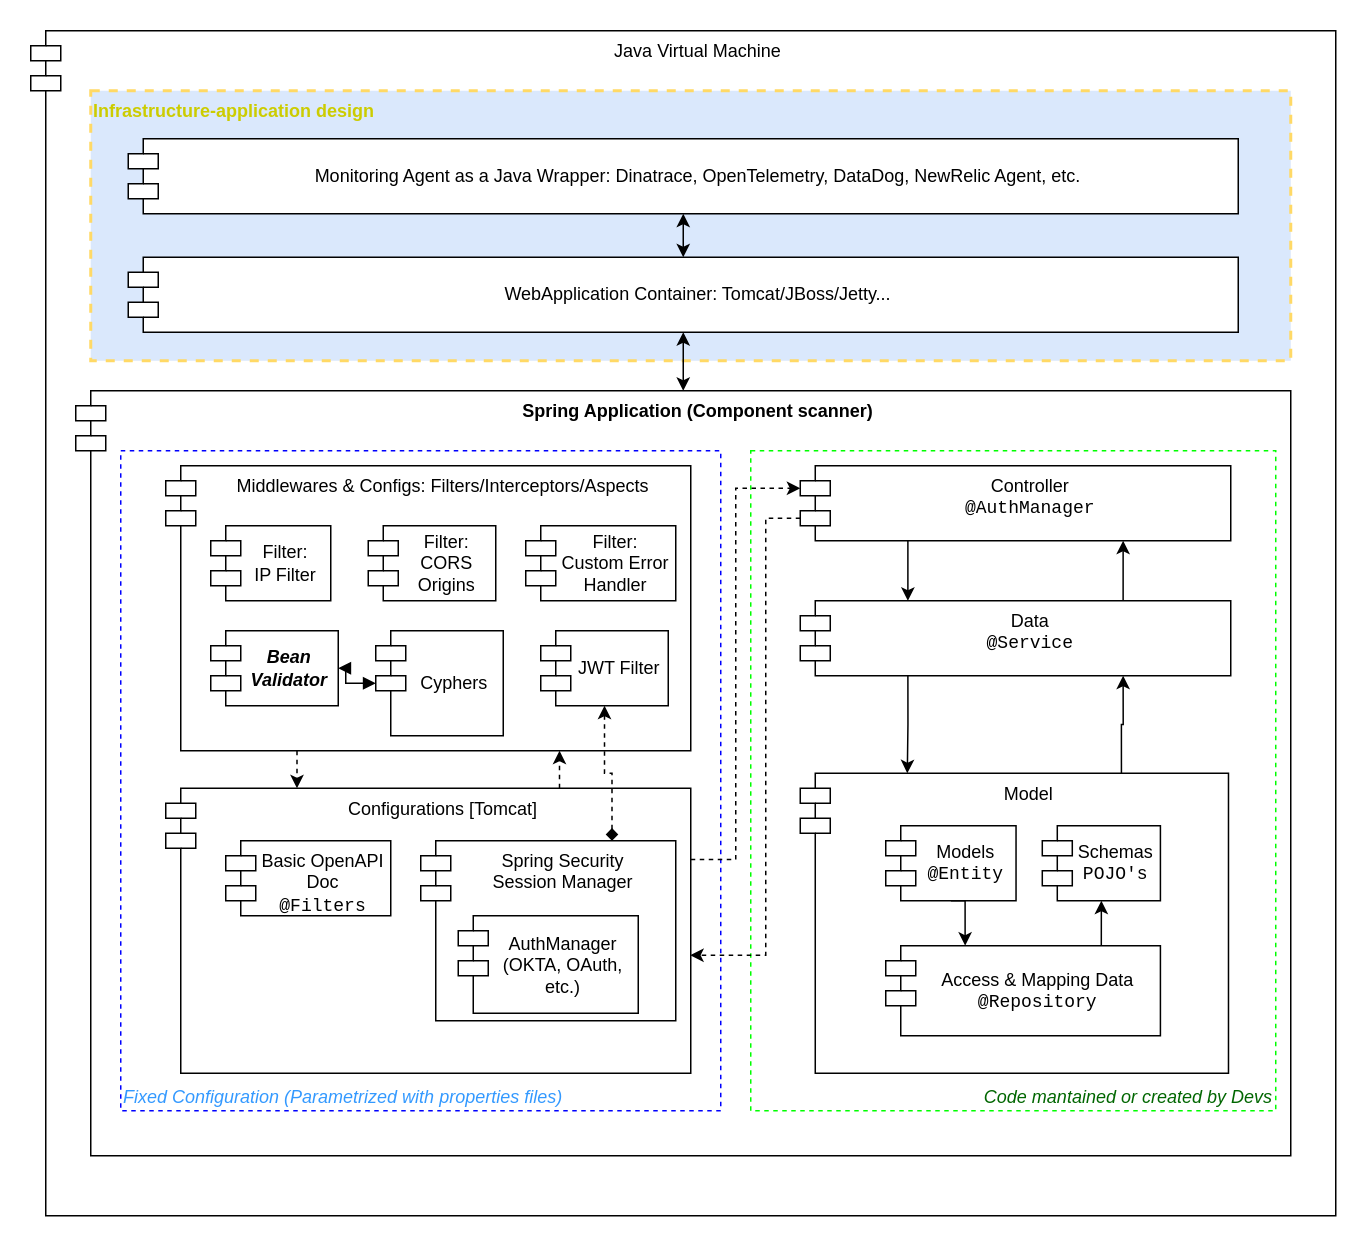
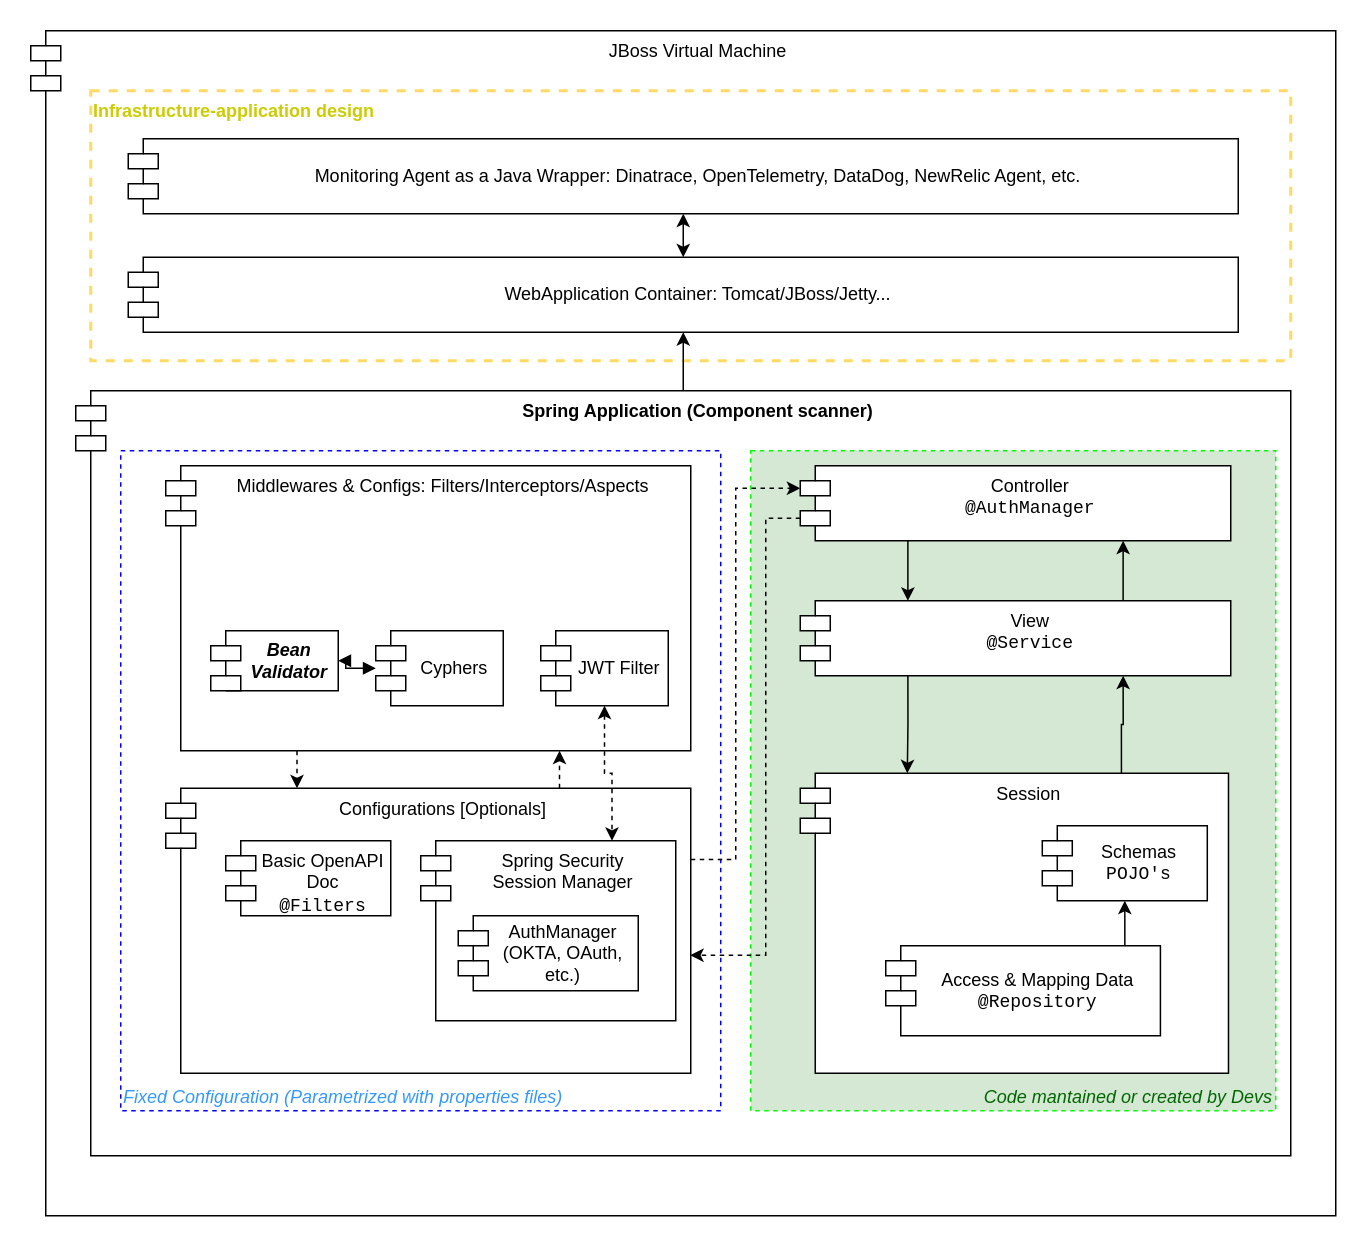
node "Java Virtual Machine": label "Java Virtual Machine" -> "JBoss Virtual Machine"
node "Infrastructure-application design": fillcolor #dae8fc -> #ffffff
edge "WebApplication Container: Tomcat/JBoss/Jetty..." -- "Spring Application (Component scanner)": arrowhead classic -> none
node "Filter: IP Filter": removed
node "Filter: CORS Origins": removed
node "Filter: Custom Error Handler": removed
node "Data @Service": label "Data @Service" -> "View @Service"
node "Bean Validator": size 128x75 -> 128x60
node "Cyphers": size 128x105 -> 128x75
node "Model": label "Model" -> "Session"
node "Configurations [Tomcat]": label "Configurations [Tomcat]" -> "Configurations [Optionals]"
edge "JWT Filter" -- "Spring Security Session Manager": arrowhead diamond -> classic
node "Models @Entity": removed
node "Schemas POJO's": size 118x75 -> 165x75
edge "Models @Entity" -> "Access & Mapping Data @Repository": removed
node "AuthManager (OKTA, OAuth, etc.)": size 180x98 -> 180x75
node "Code mantained or created by Devs": fillcolor #ffffff -> #d5e8d4
